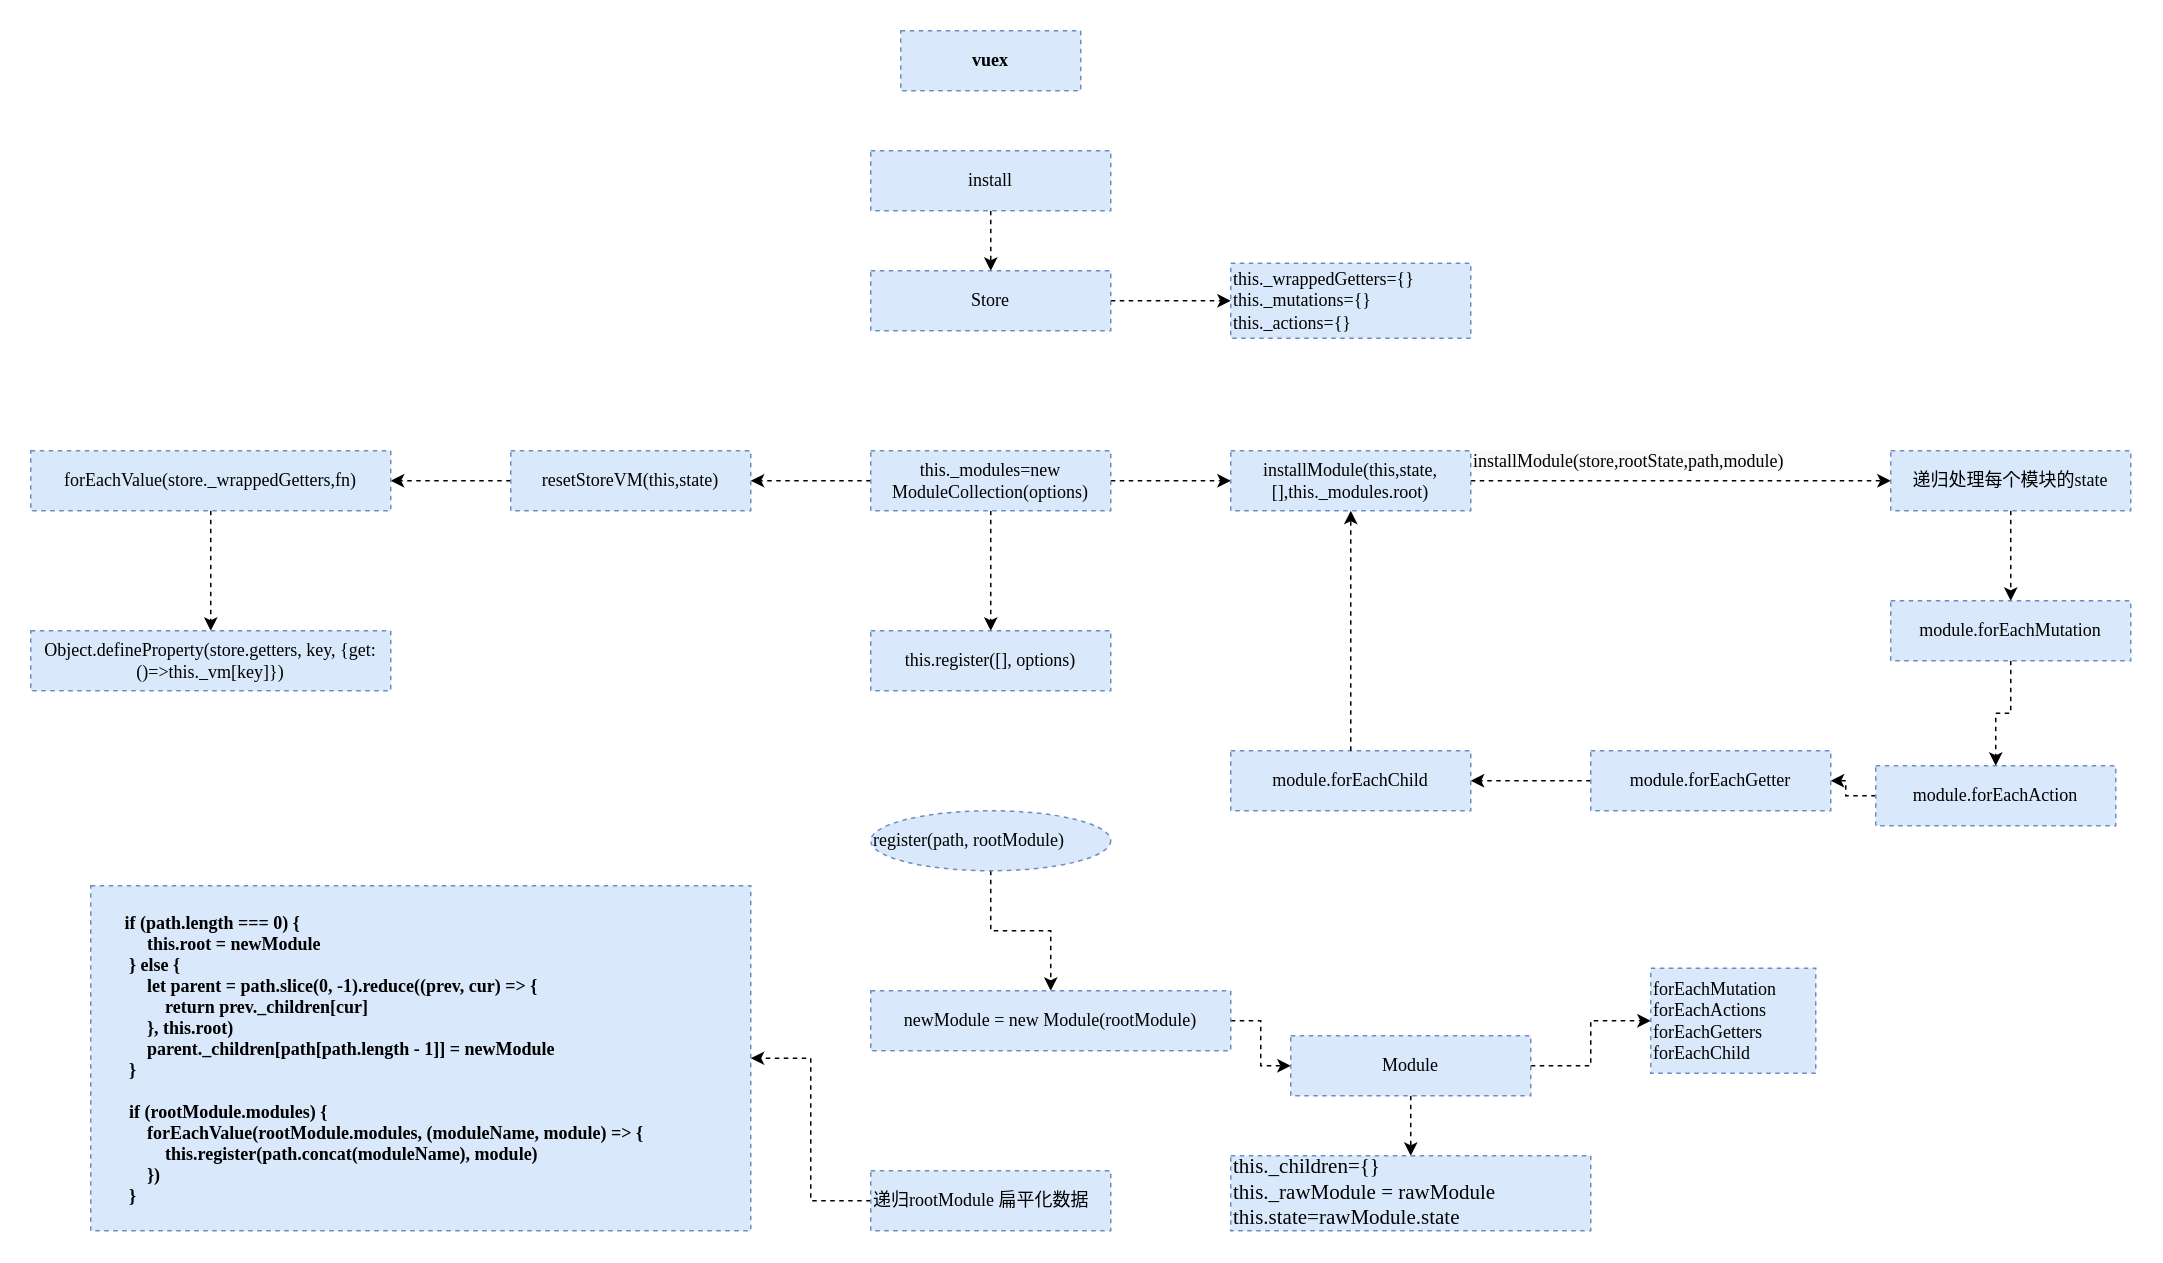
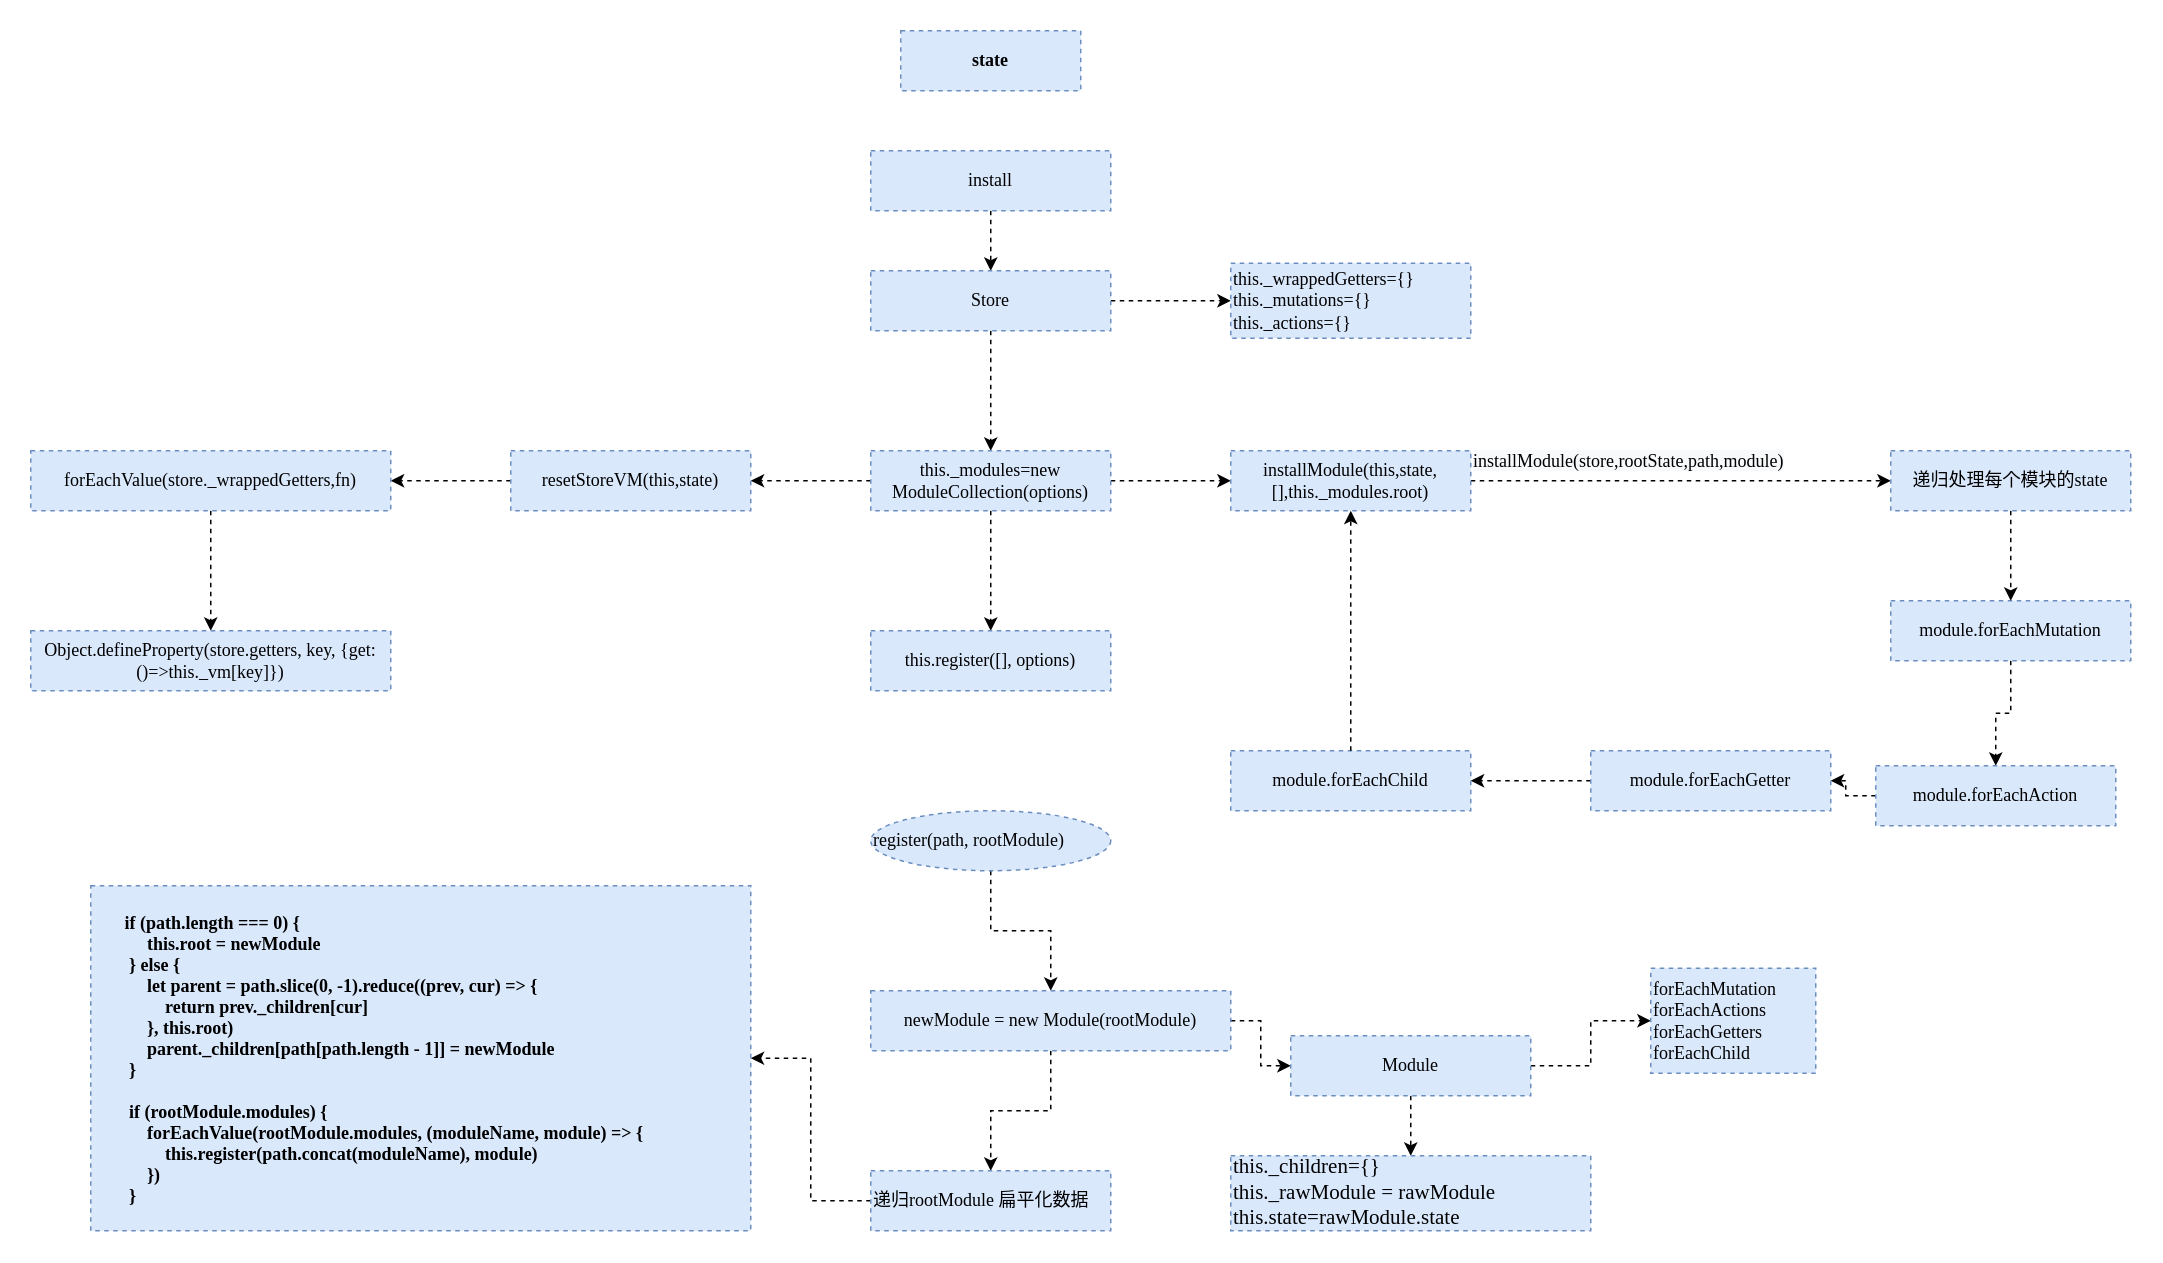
node "vuex": label "vuex" -> "state"
edge "Store" -> "this._modules=new ModuleCollection(options)": added
edge "newModule = new Module(rootModule)" -> "递归rootModule 扁平化数据": added
